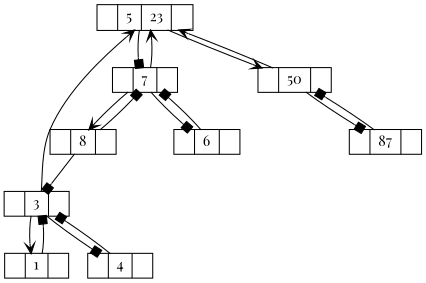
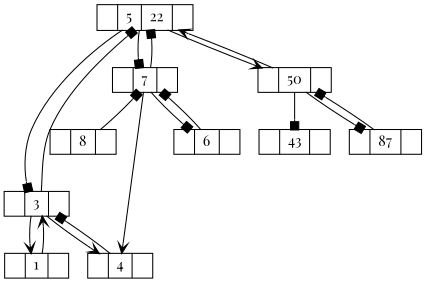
node "5": text "23" -> "22"
edge "7" -> "5": arrowhead vee -> box
edge "3" -> "5": arrowhead vee -> box
edge "7" -> "8": now "7" -> "4"
node "43": added
edge "8" -> "3": now "5" -> "3"
edge "3" -> "4": arrowhead box -> vee
edge "1" -> "3": arrowhead box -> vee
